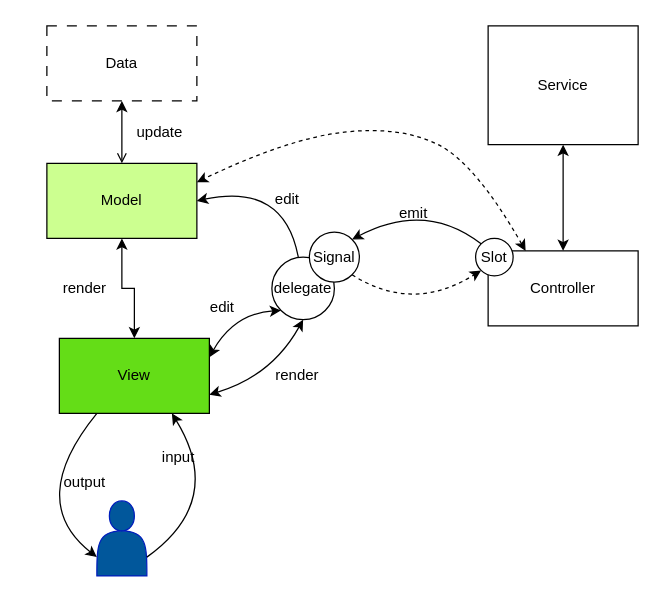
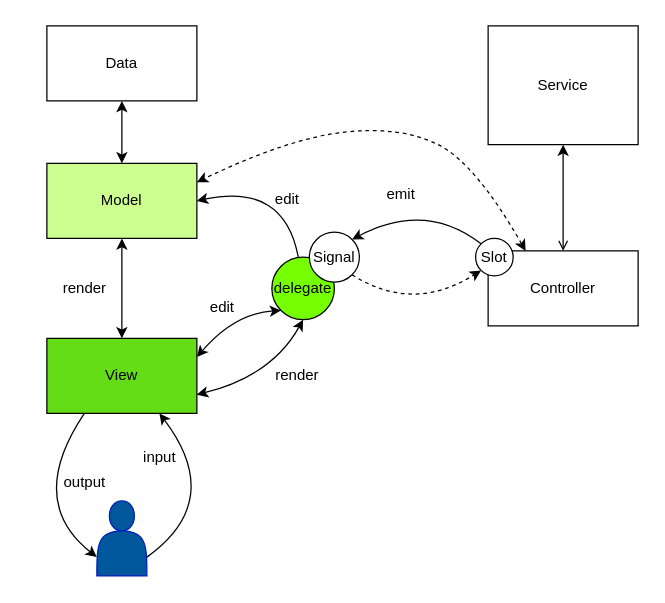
node "Data": style dashed -> solid
node "update": removed
edge "Data" -- "Model": arrowhead open -> classic
node "emit": moved (413, 213) -> (401, 194)
edge "Service" -- "Controller": arrowhead classic -> open
node "delegate": fillcolor #ffffff -> #76ff03
node "View": moved (134, 376) -> (122, 376)
node "input": moved (178, 457) -> (159, 457)
